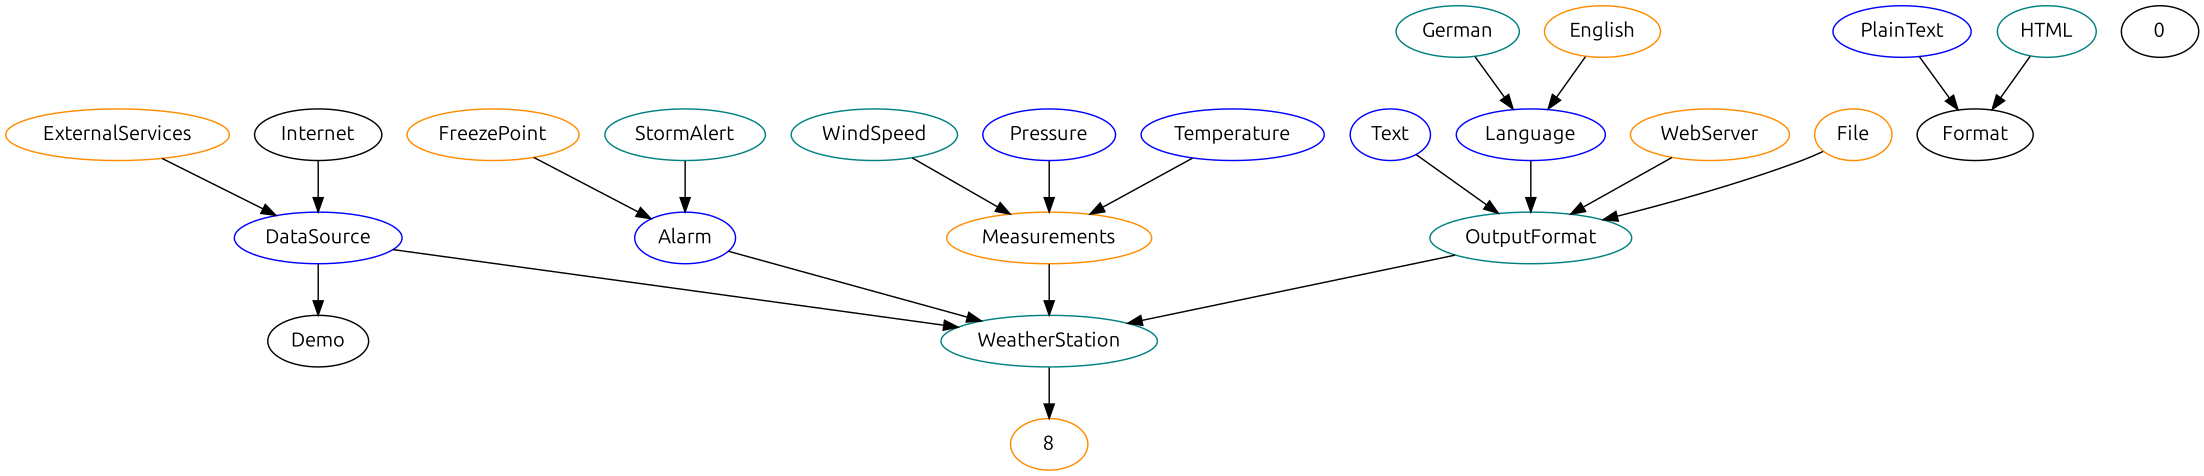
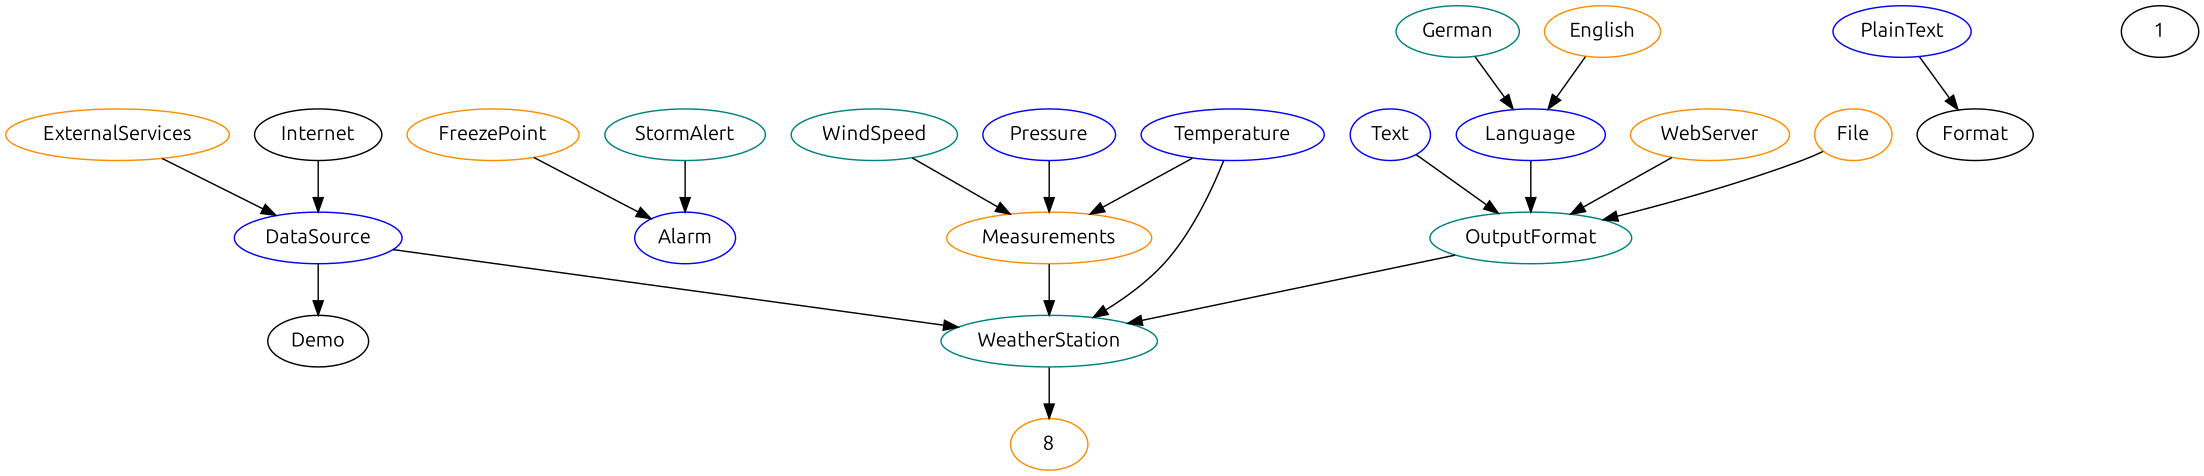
node "HTML": removed
node "0": label "0" -> "1"
edge "Alarm" -> "WeatherStation": now "Temperature" -> "WeatherStation"
